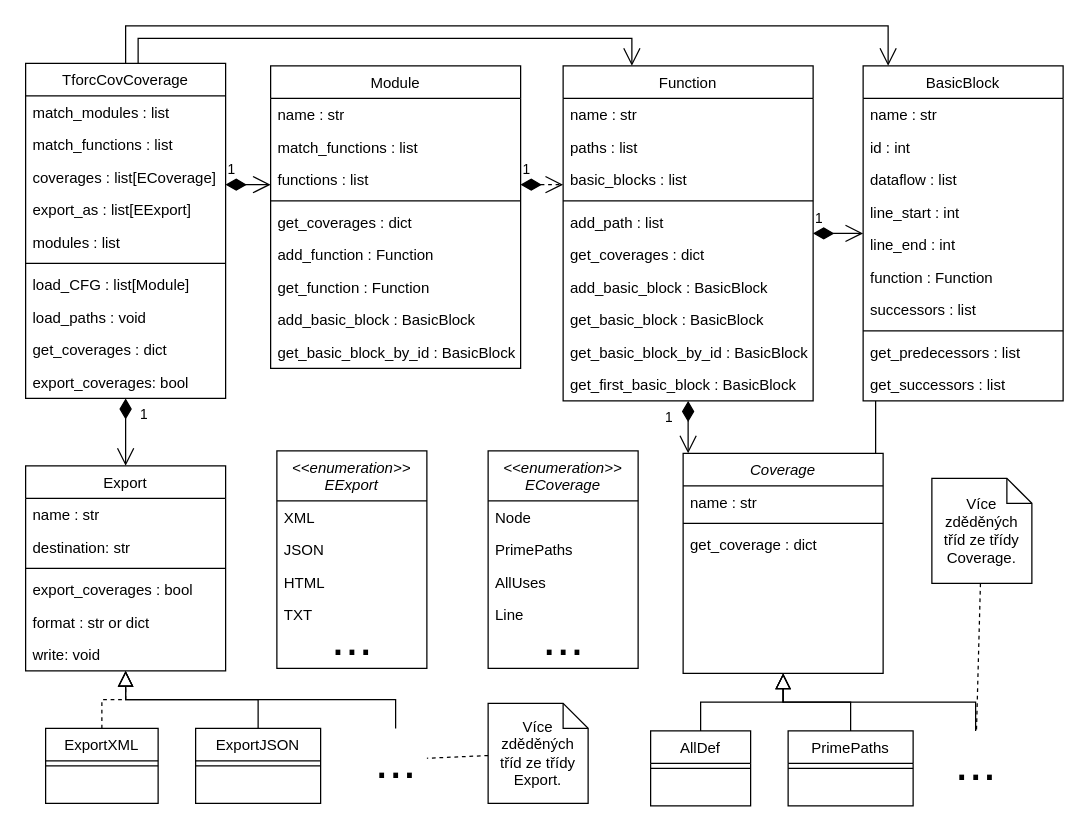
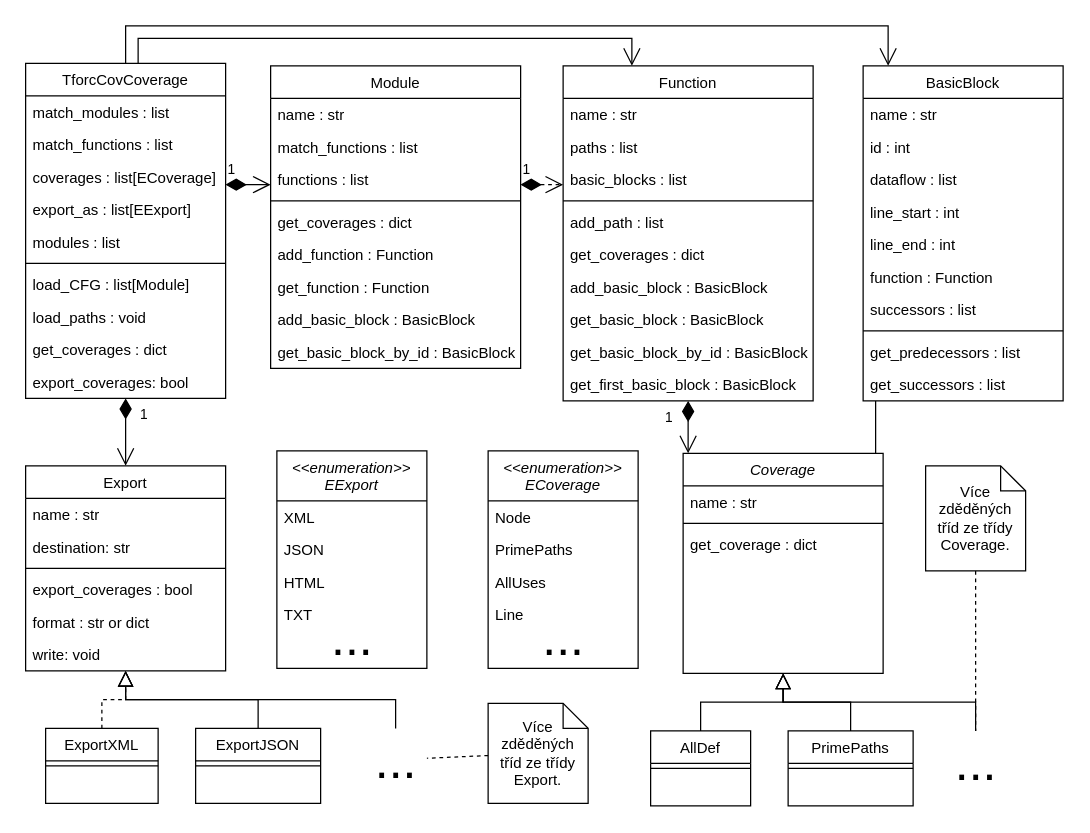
edge "Function" -- "BasicBlock": removed, label "1"
node "Více zděděných tříd ze třídy Coverage.": moved (982, 531) -> (976, 518)
